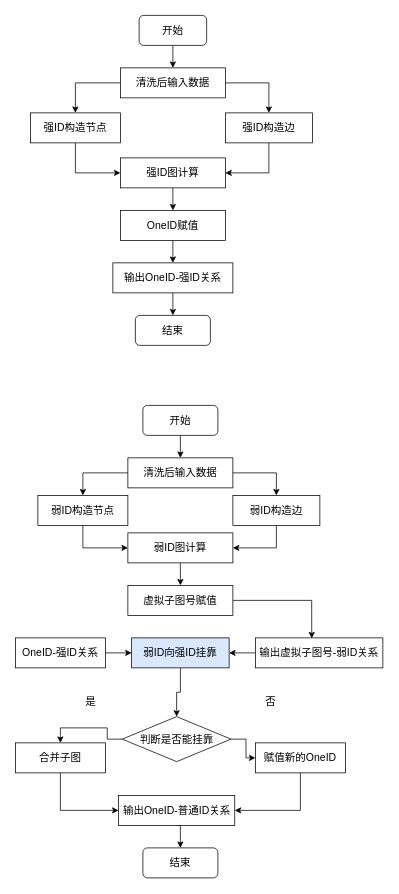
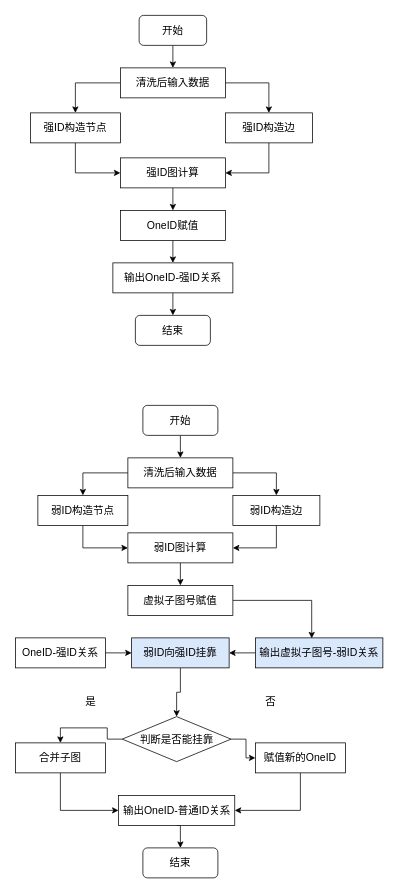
node "输出虚拟子图号-弱ID关系": fillcolor #ffffff -> #dae8fc
